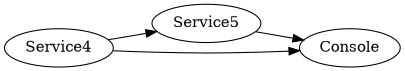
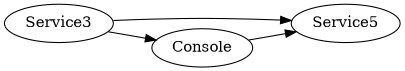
edge "Service5" -> "Console": reversed
node "Service4": label "Service4" -> "Service3"
